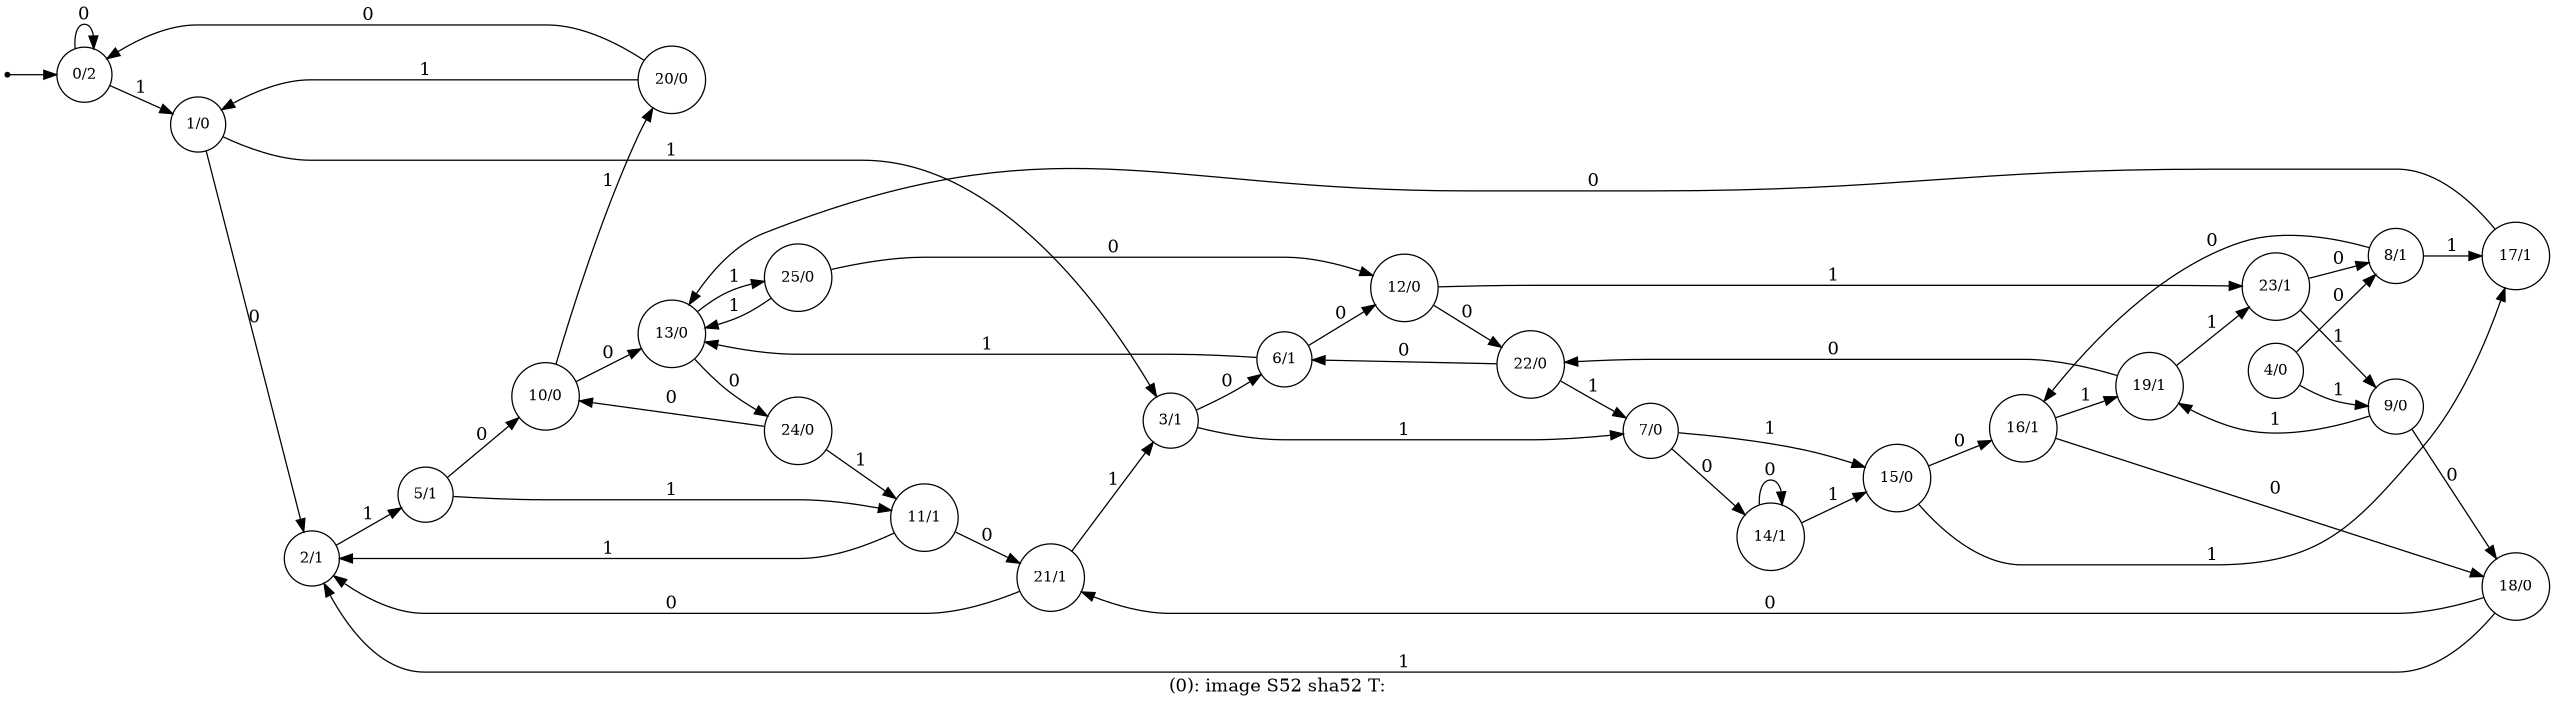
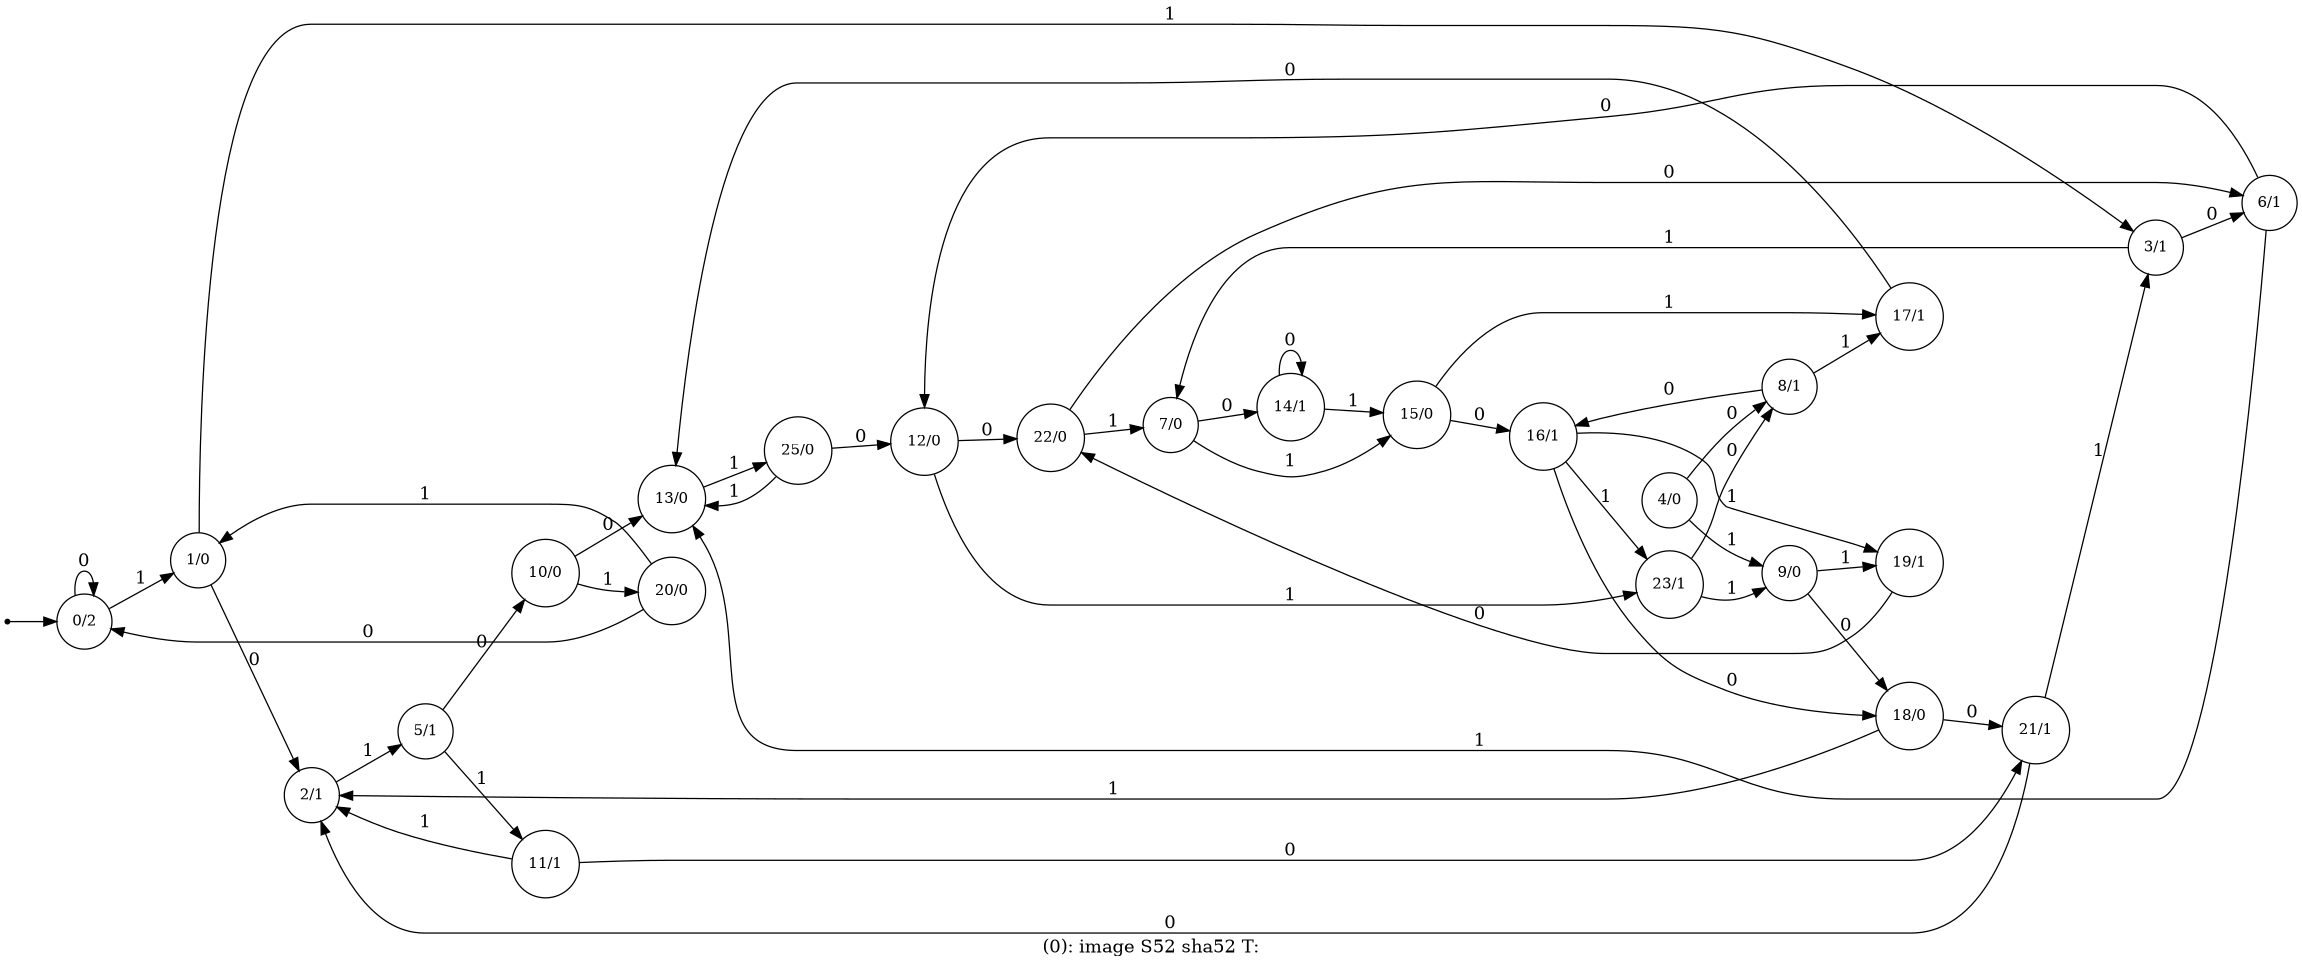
edge "19/1" -> "23/1": now "16/1" -> "23/1"
node "24/0": removed
